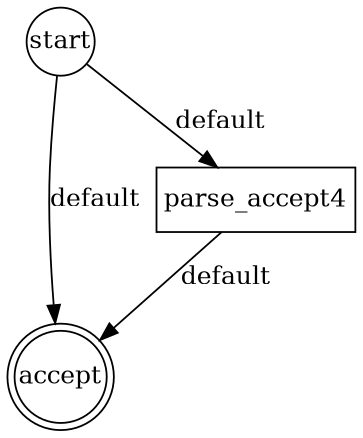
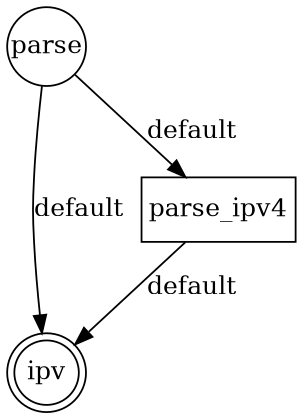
node "start": label "start" -> "parse"
node "parse_accept4": label "parse_accept4" -> "parse_ipv4"
node "accept": label "accept" -> "ipv"
